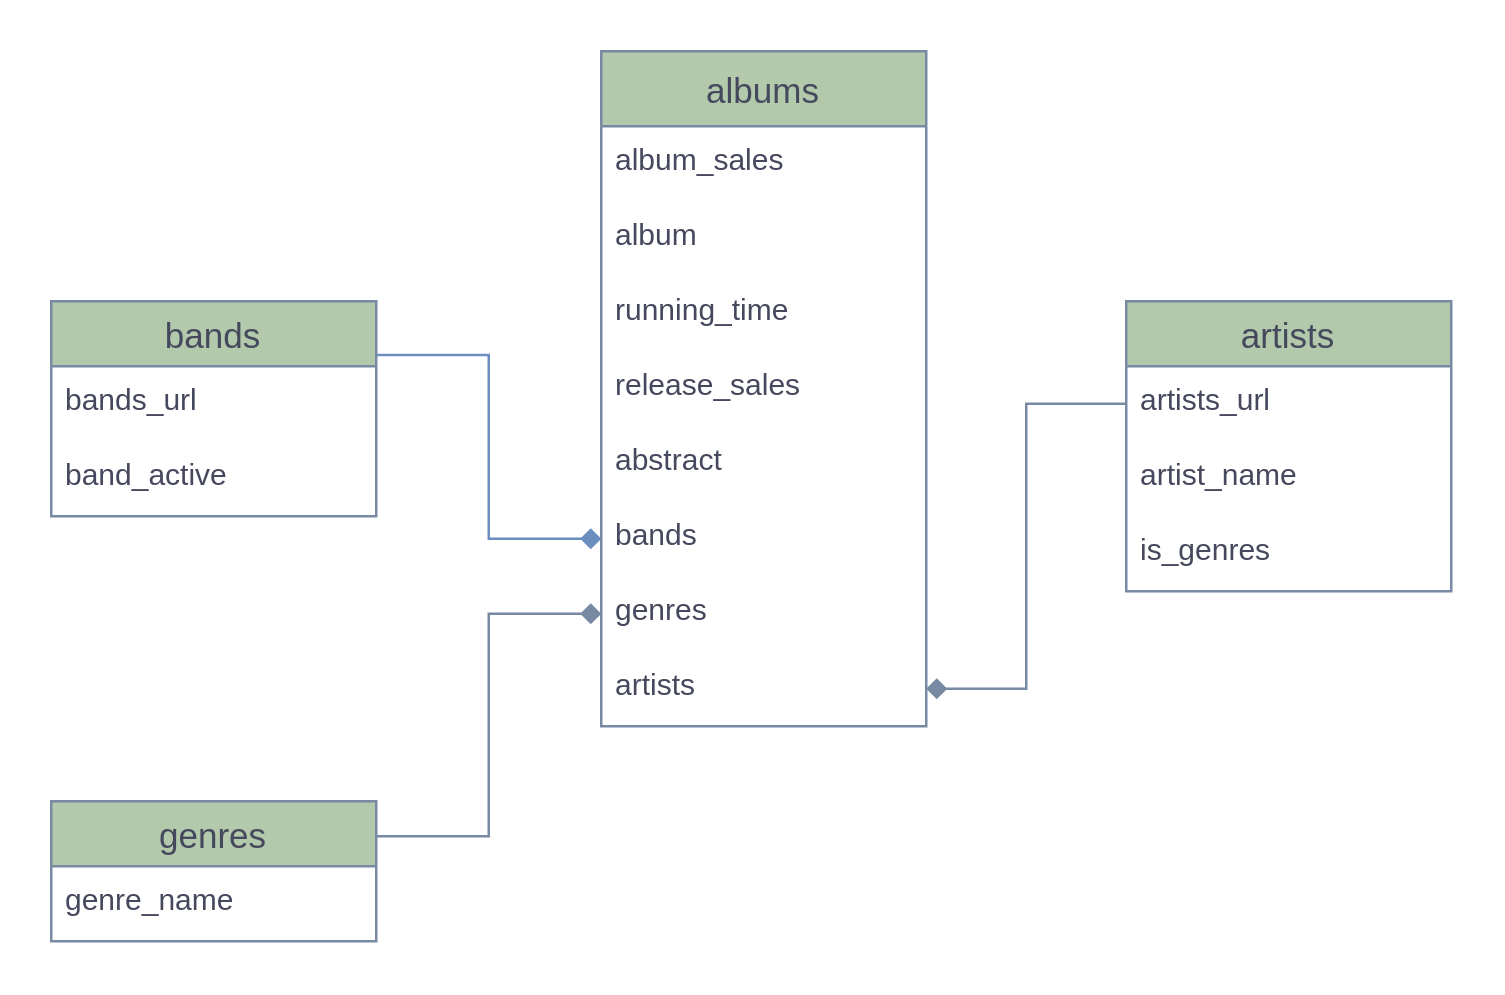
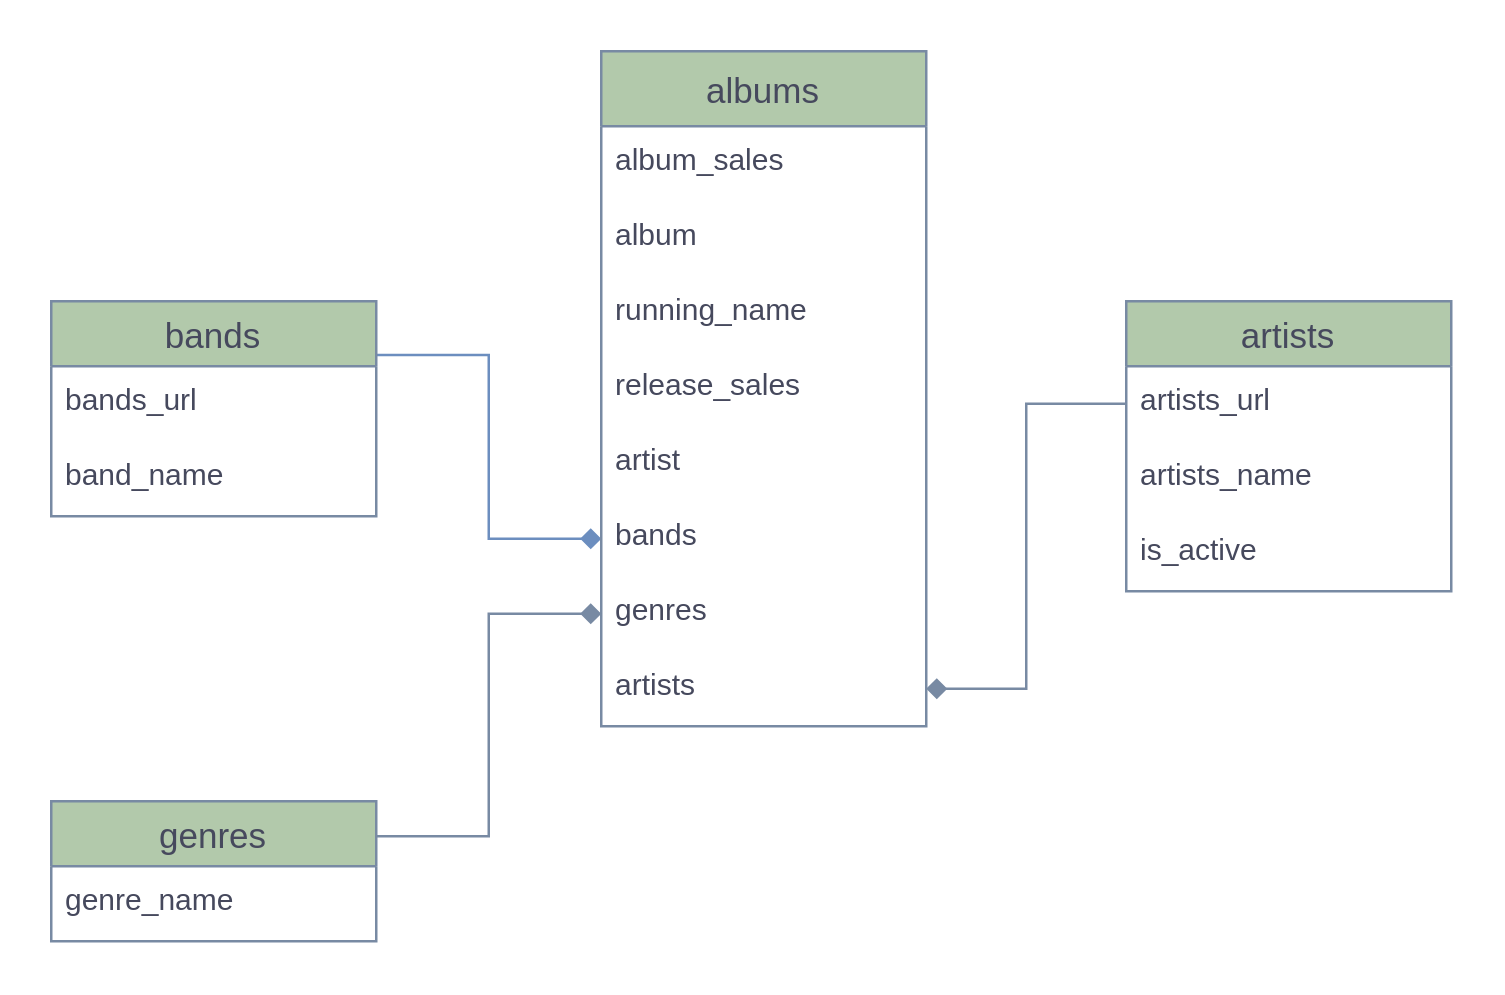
node "running_time": label "running_time" -> "running_name"
node "abstract": label "abstract" -> "artist"
node "band_active": label "band_active" -> "band_name"
node "artist_name": label "artist_name" -> "artists_name"
node "is_genres": label "is_genres" -> "is_active"
